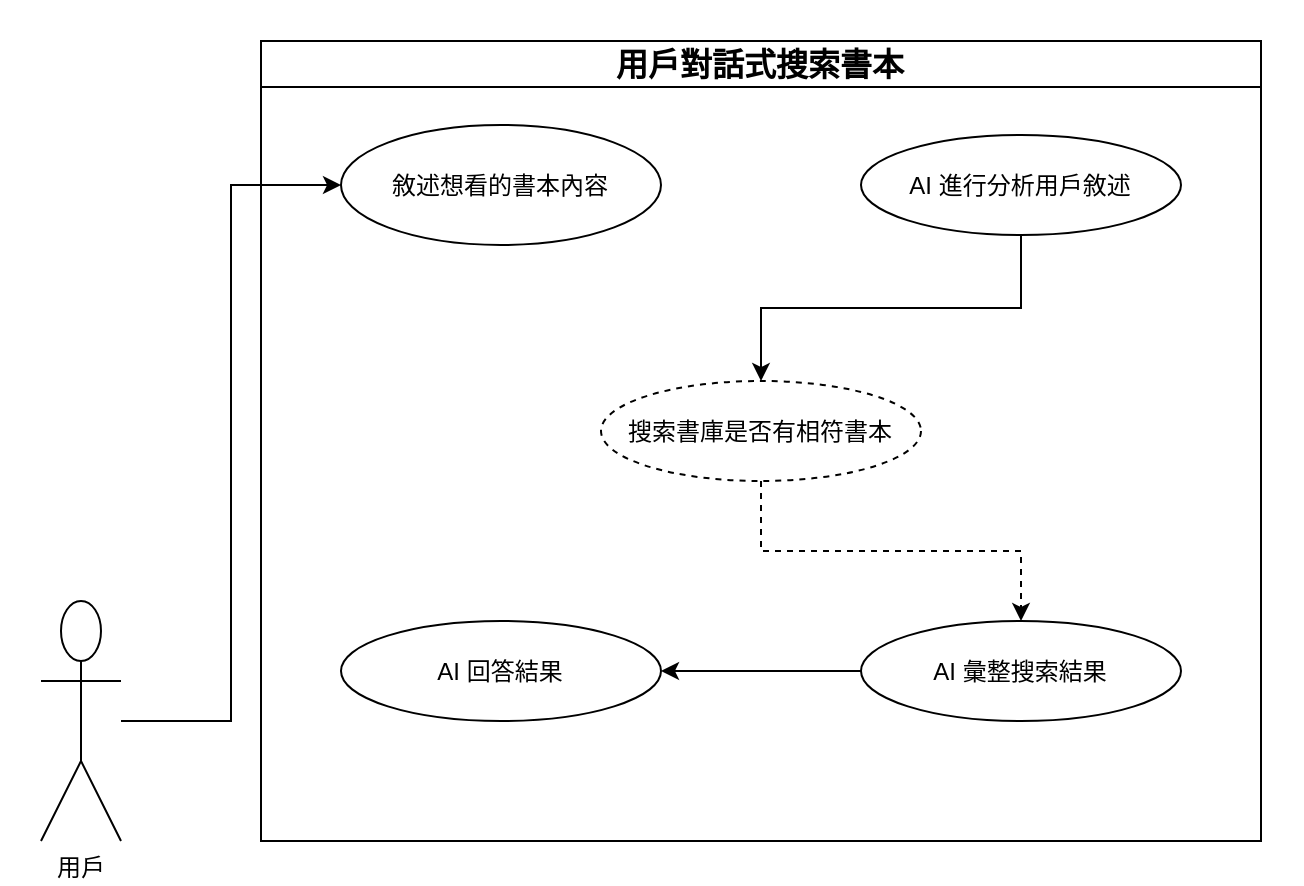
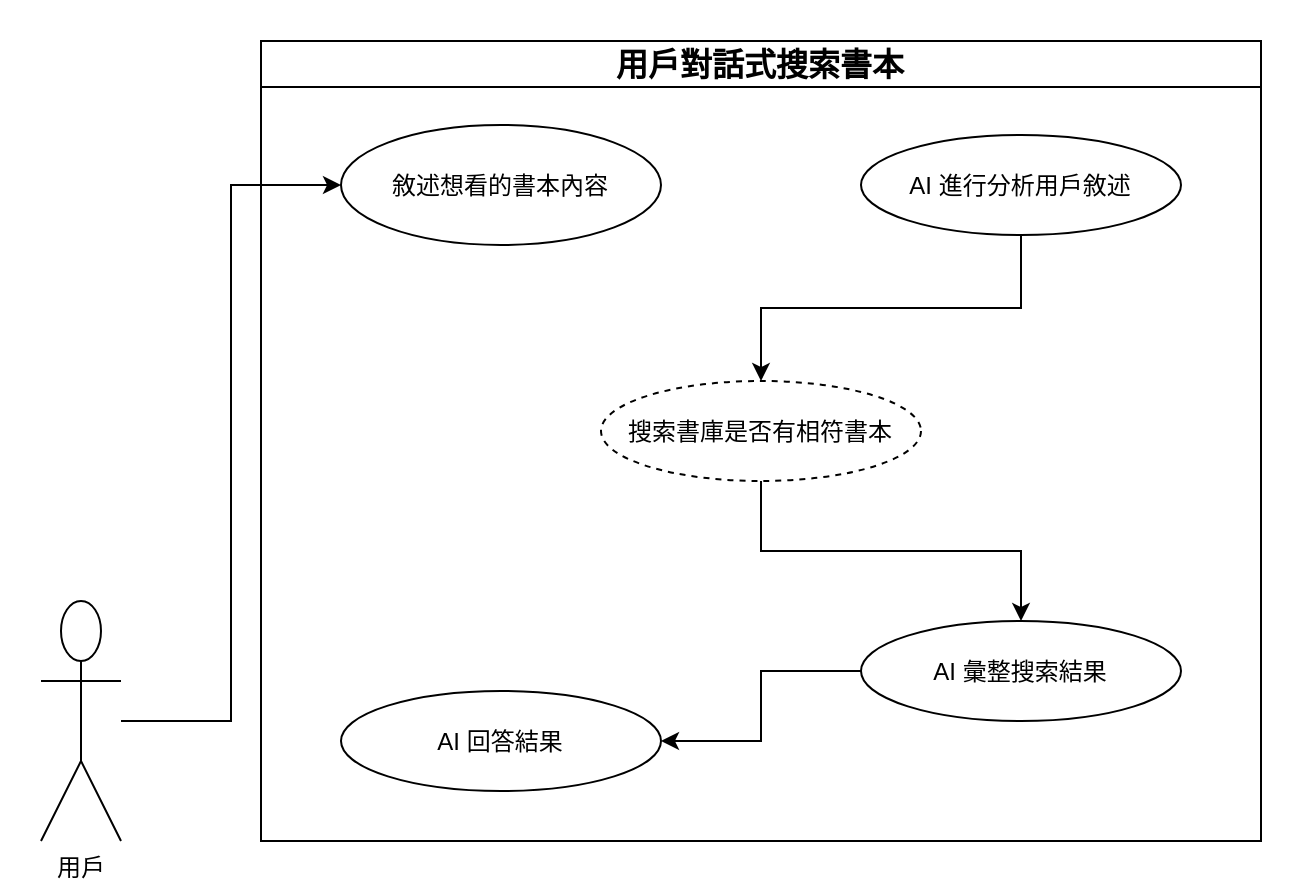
edge "搜索書庫是否有相符書本" -> "AI 彙整搜索結果": style dashed -> solid
node "AI 回答結果": moved (501, 671) -> (501, 741)
